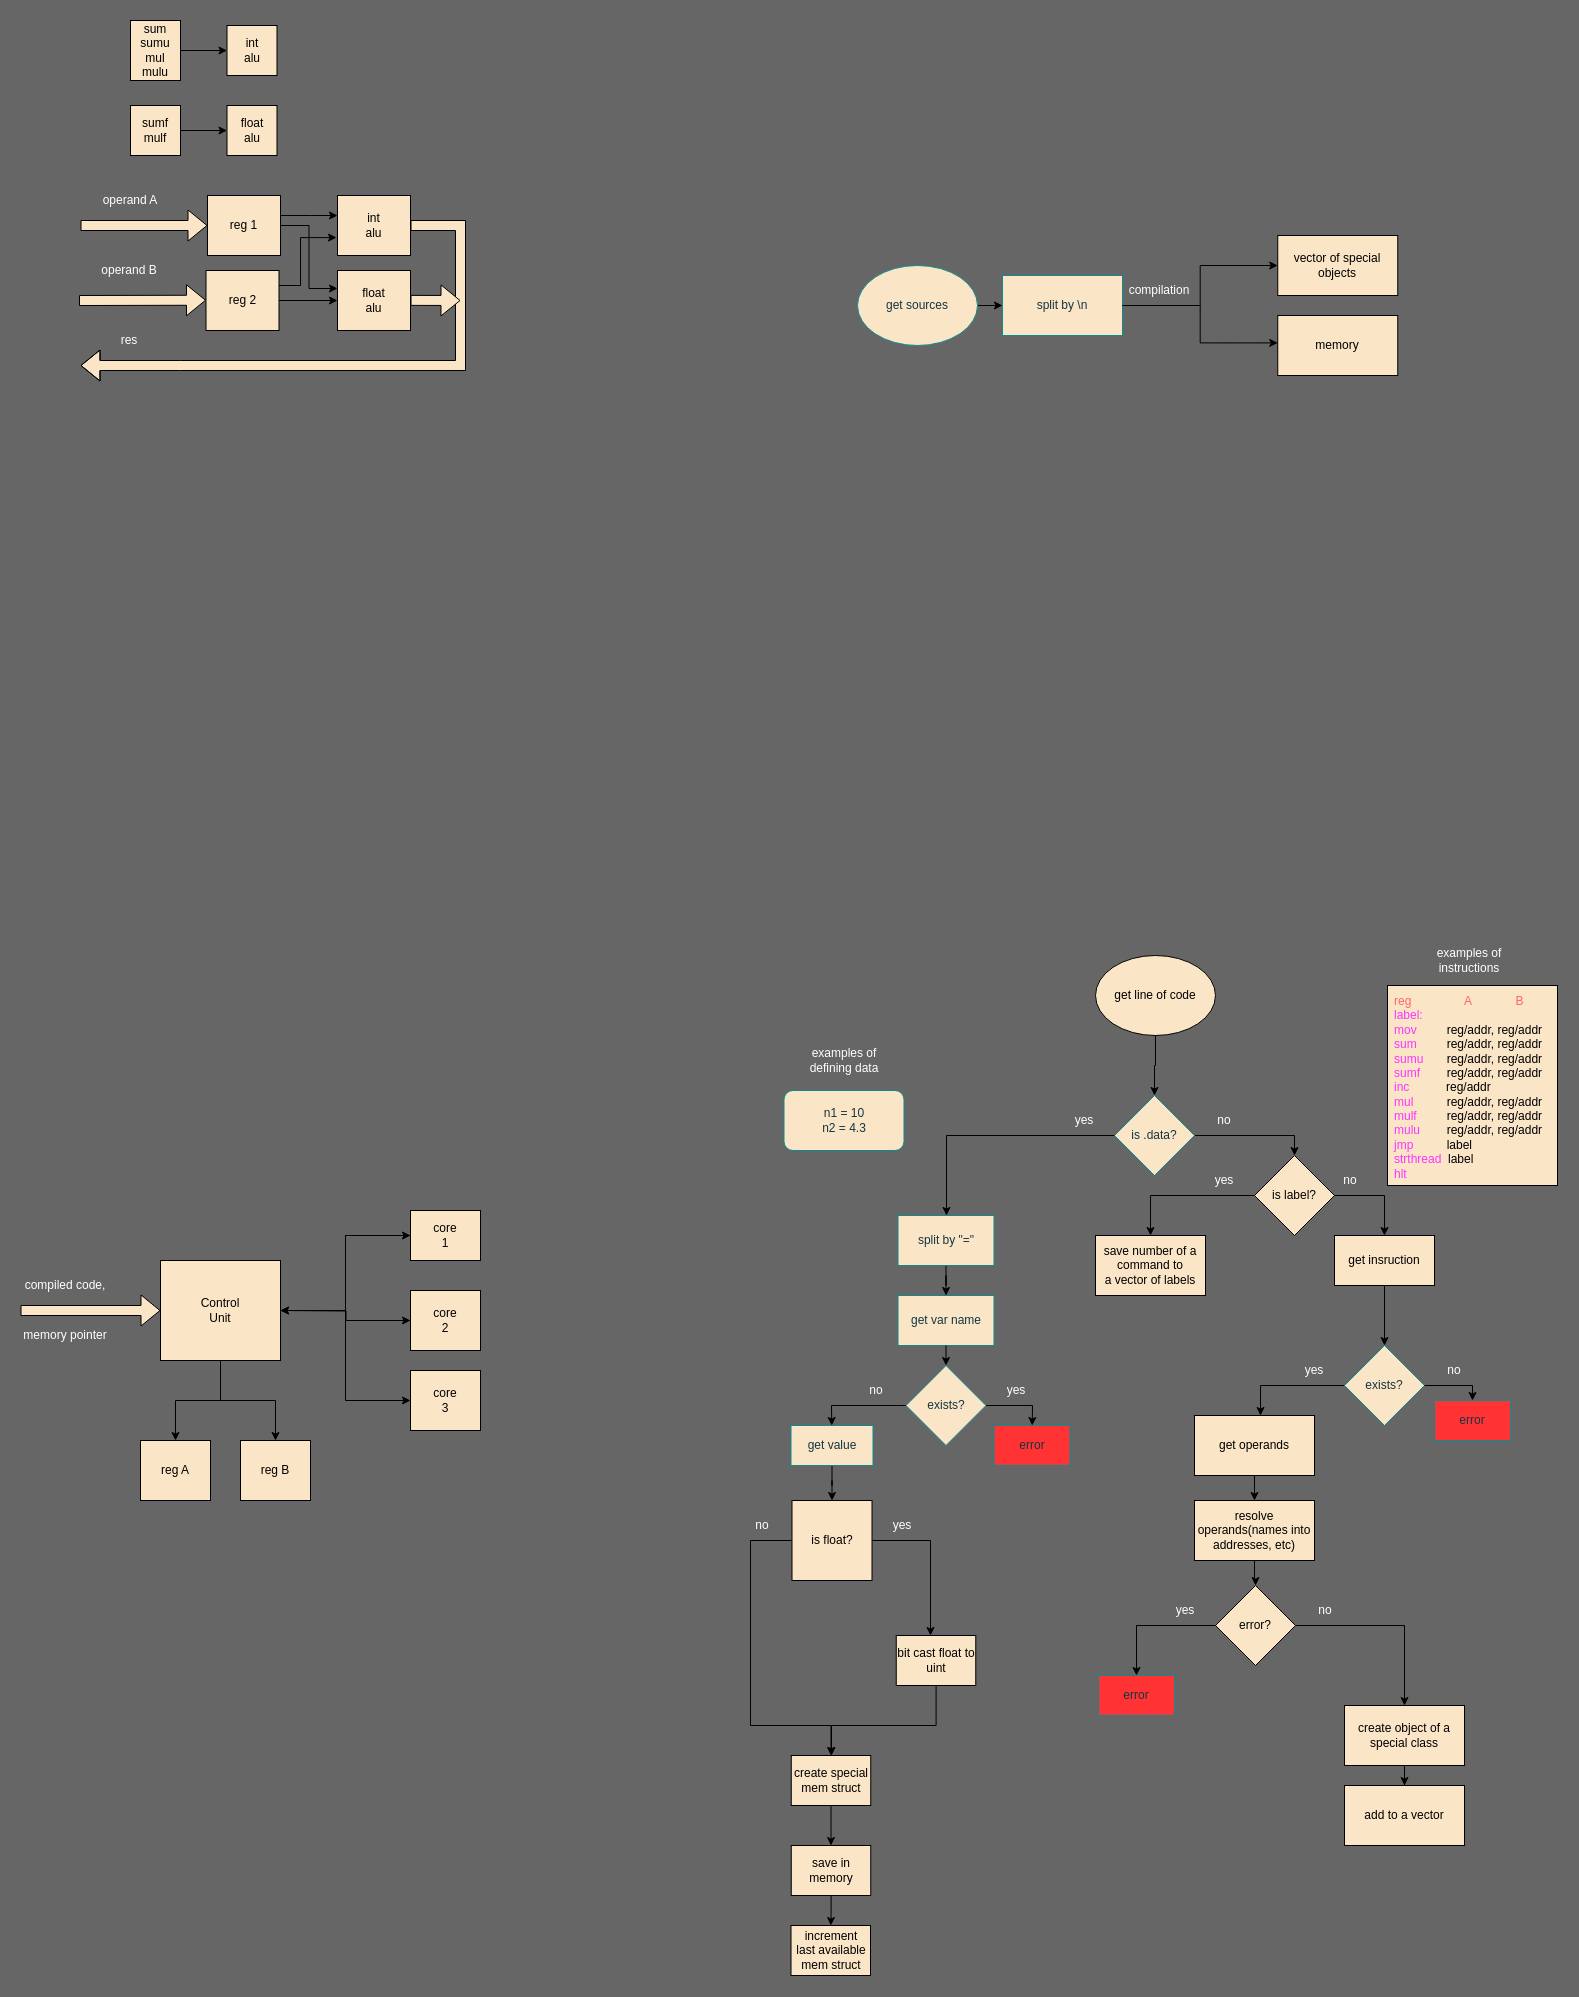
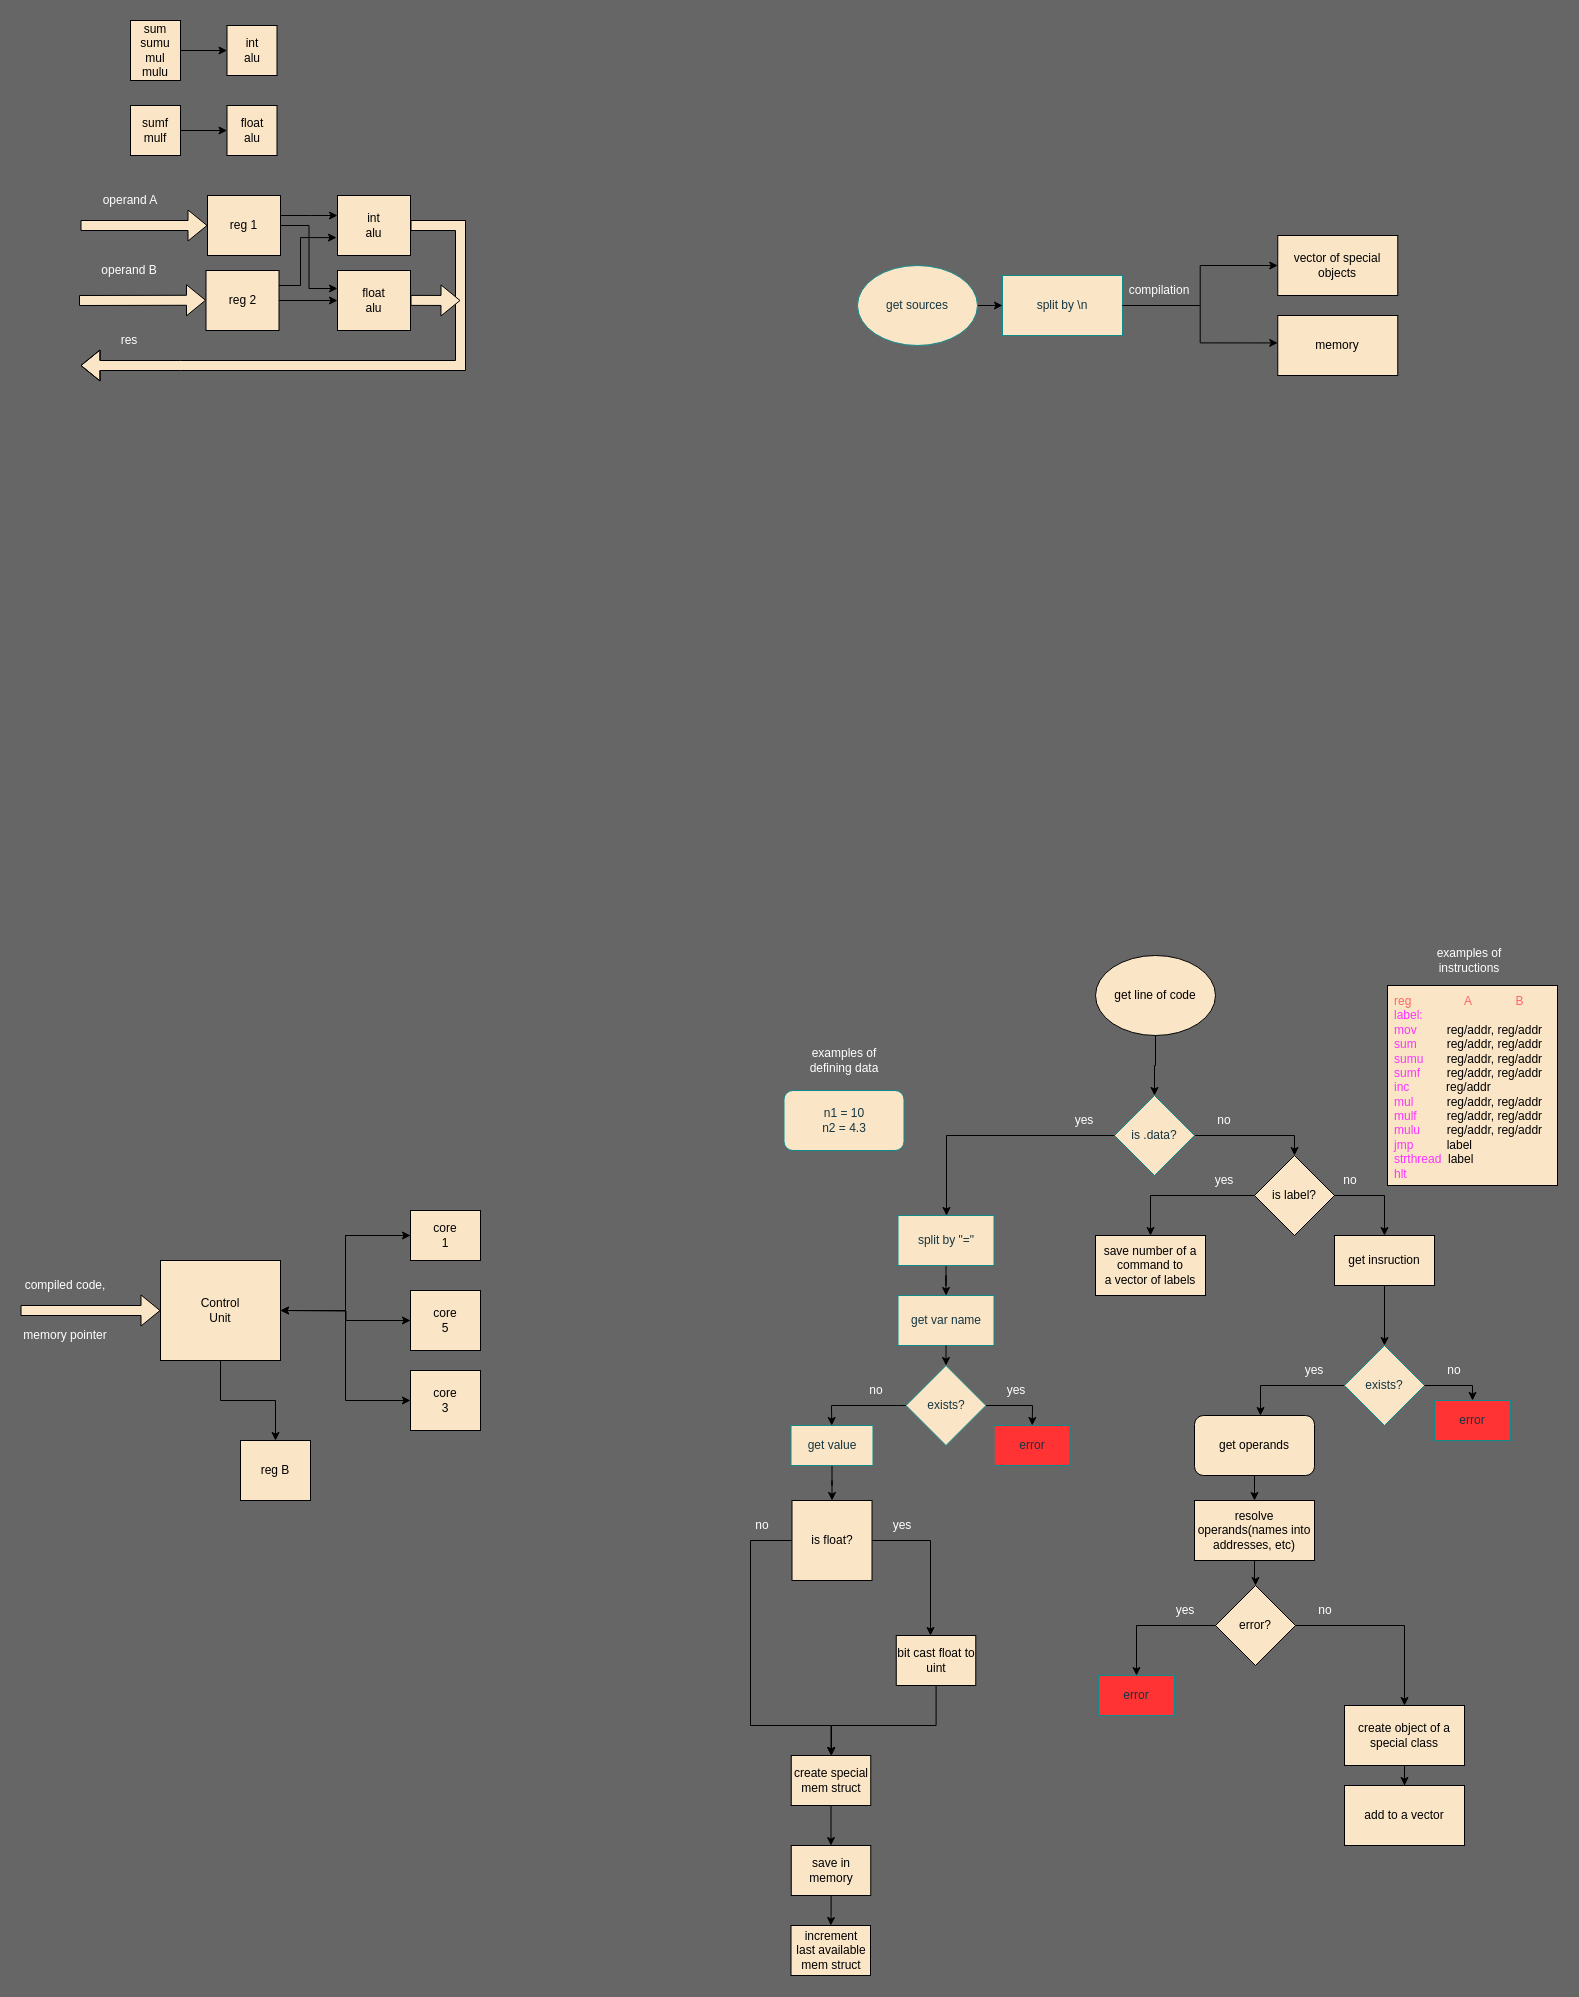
node "core 2": label "core 2" -> "core 5"
edge "Control Unit" -> "reg A": removed
node "get operands": shape rectangle -> rounded rectangle
node "reg A": removed
